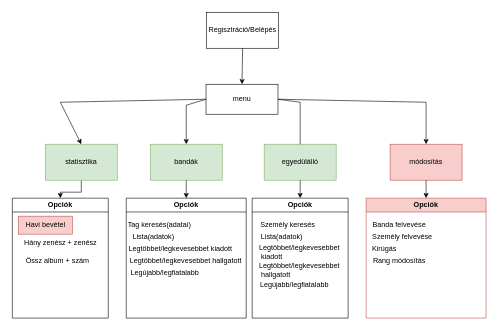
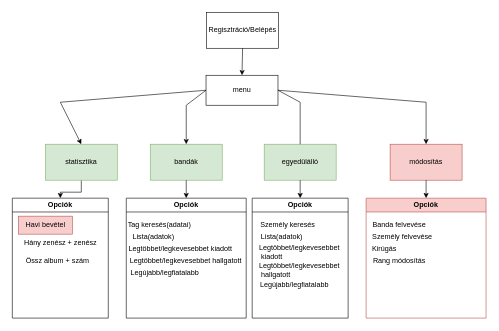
node "menu": moved (242, 99) -> (242, 90)
